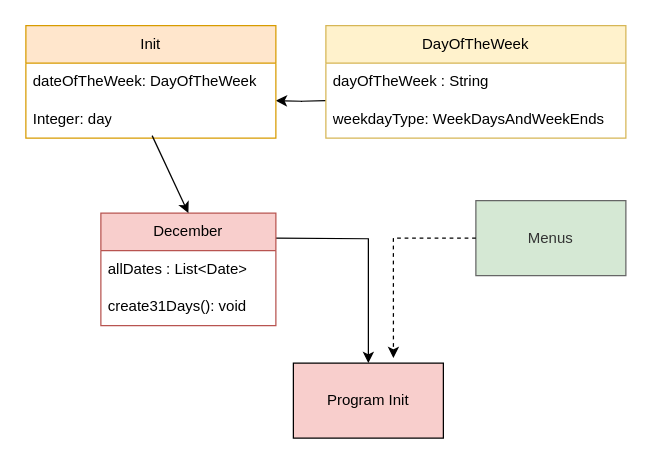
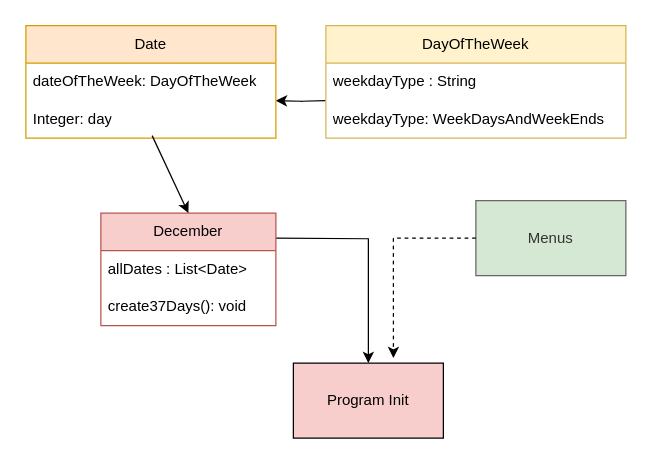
node "Init": label "Init" -> "Date"
node "dayOfTheWeek : String": label "dayOfTheWeek : String" -> "weekdayType : String"
node "create31Days(): void": label "create31Days(): void" -> "create37Days(): void"
